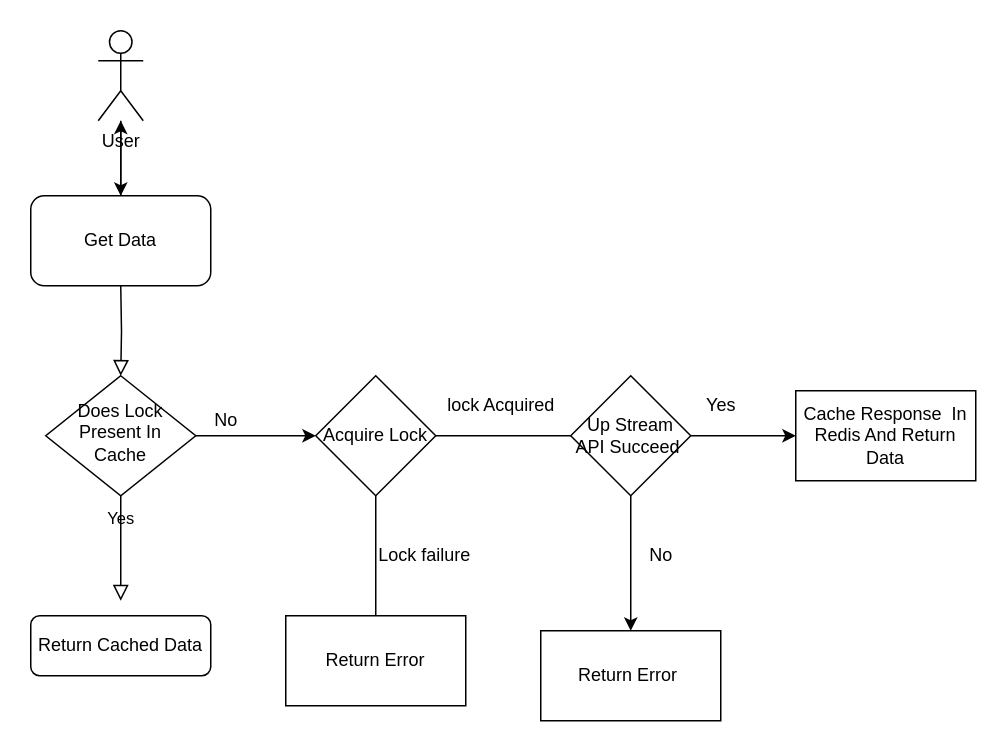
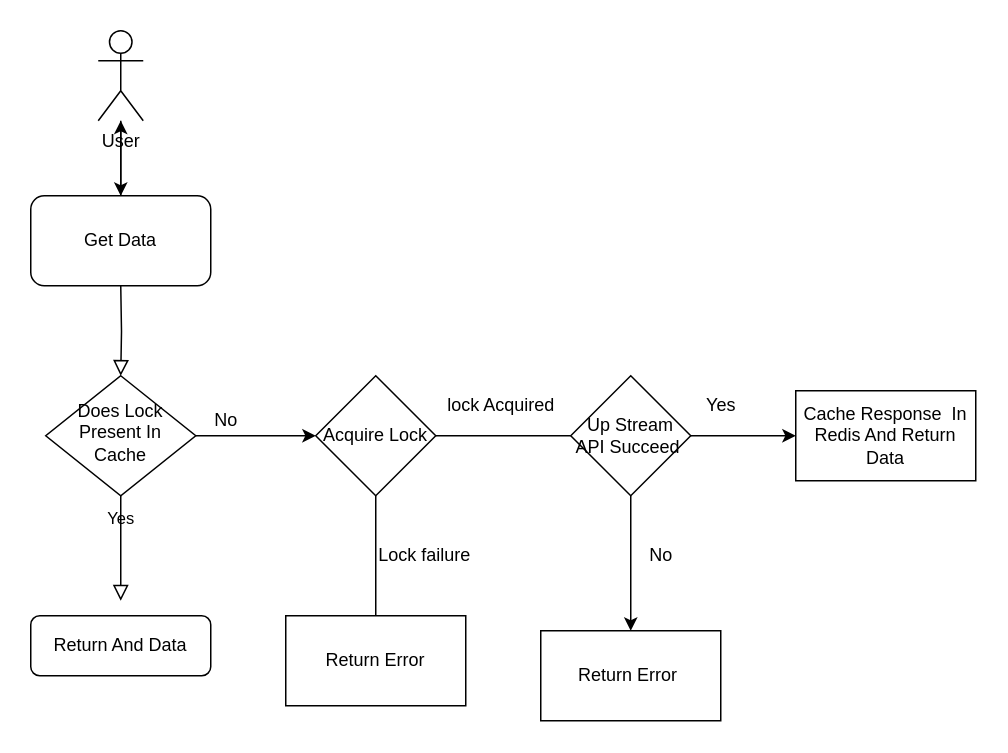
node "Return Cached Data": label "Return Cached Data" -> "Return And Data"
